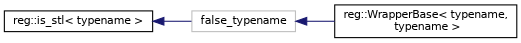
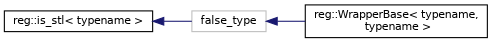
node "false_typename": label "false_typename" -> "false_type"
